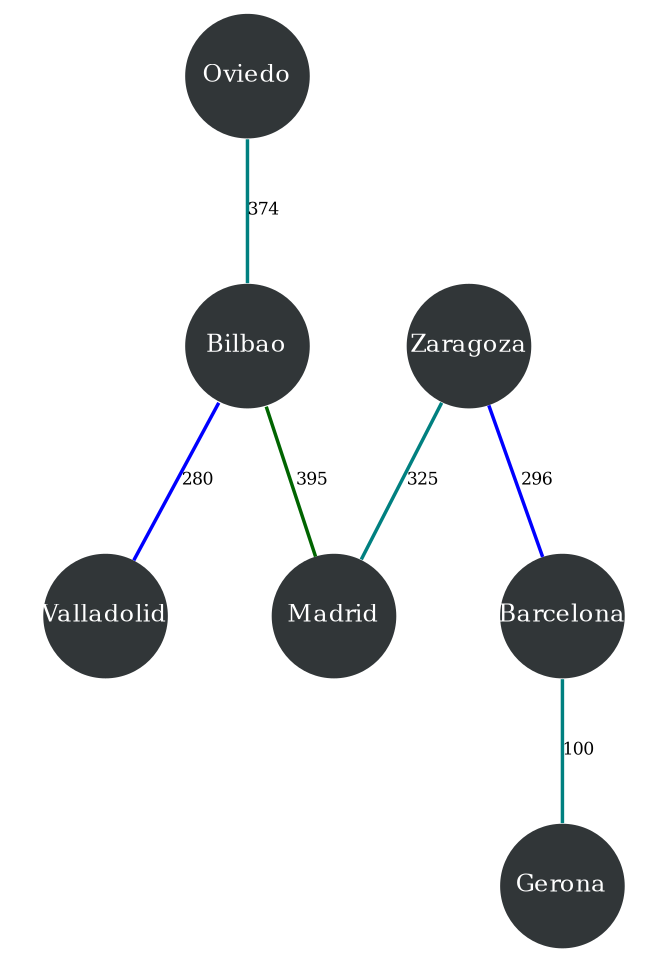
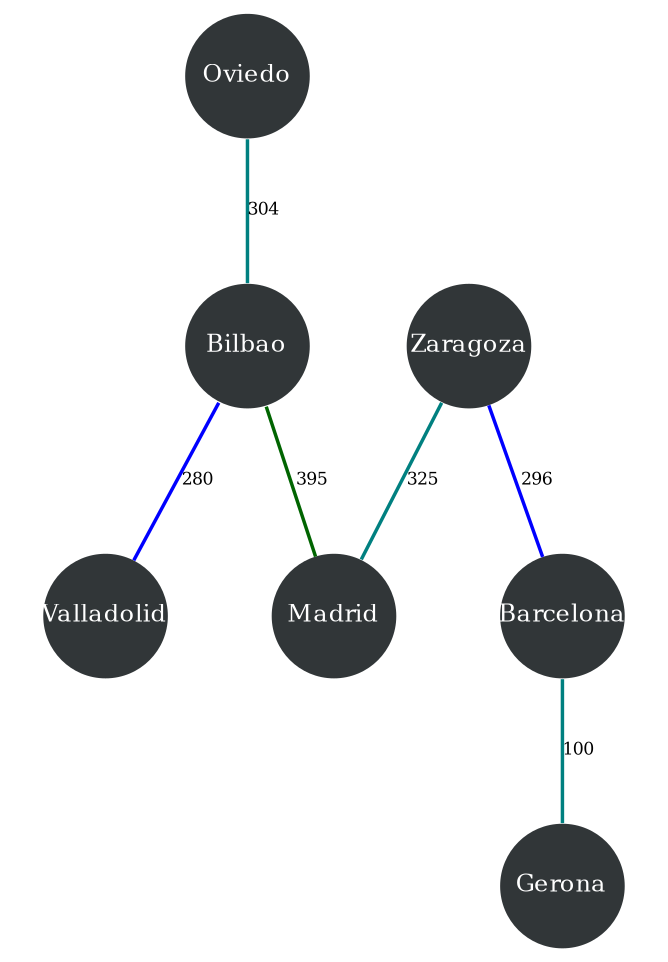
edge "Oviedo" -- "Bilbao": label "374" -> "304"
